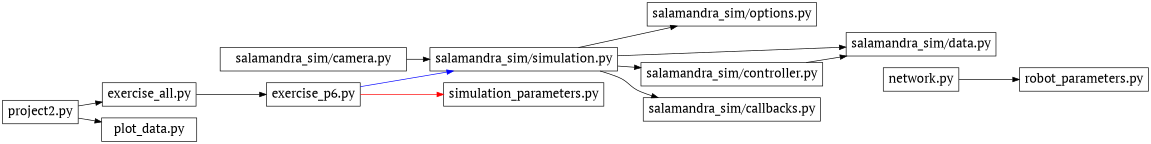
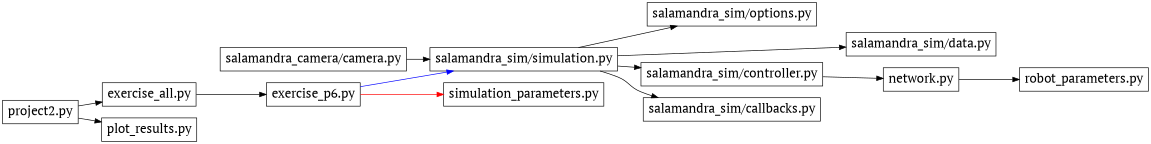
node "salamandra_sim/camera.py": label "salamandra_sim/camera.py" -> "salamandra_camera/camera.py"
edge "salamandra_sim/controller.py" -> "salamandra_sim/data.py": now "salamandra_sim/controller.py" -> "network.py"
node "plot_data.py": label "plot_data.py" -> "plot_results.py"
